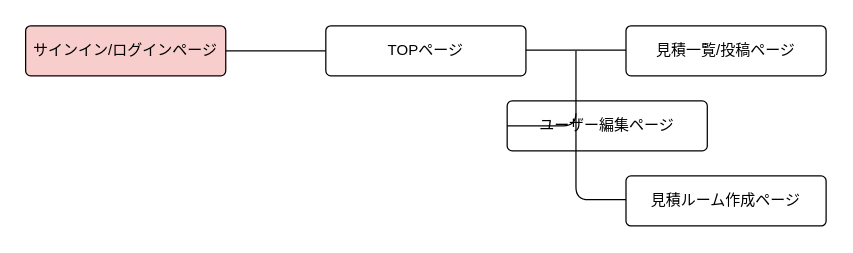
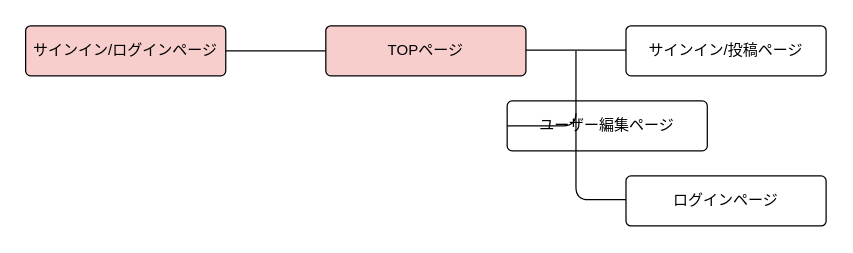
node "TOPページ": fillcolor #ffffff -> #f8cecc
node "見積一覧/投稿ページ": label "見積一覧/投稿ページ" -> "サインイン/投稿ページ"
node "見積ルーム作成ページ": label "見積ルーム作成ページ" -> "ログインページ"
